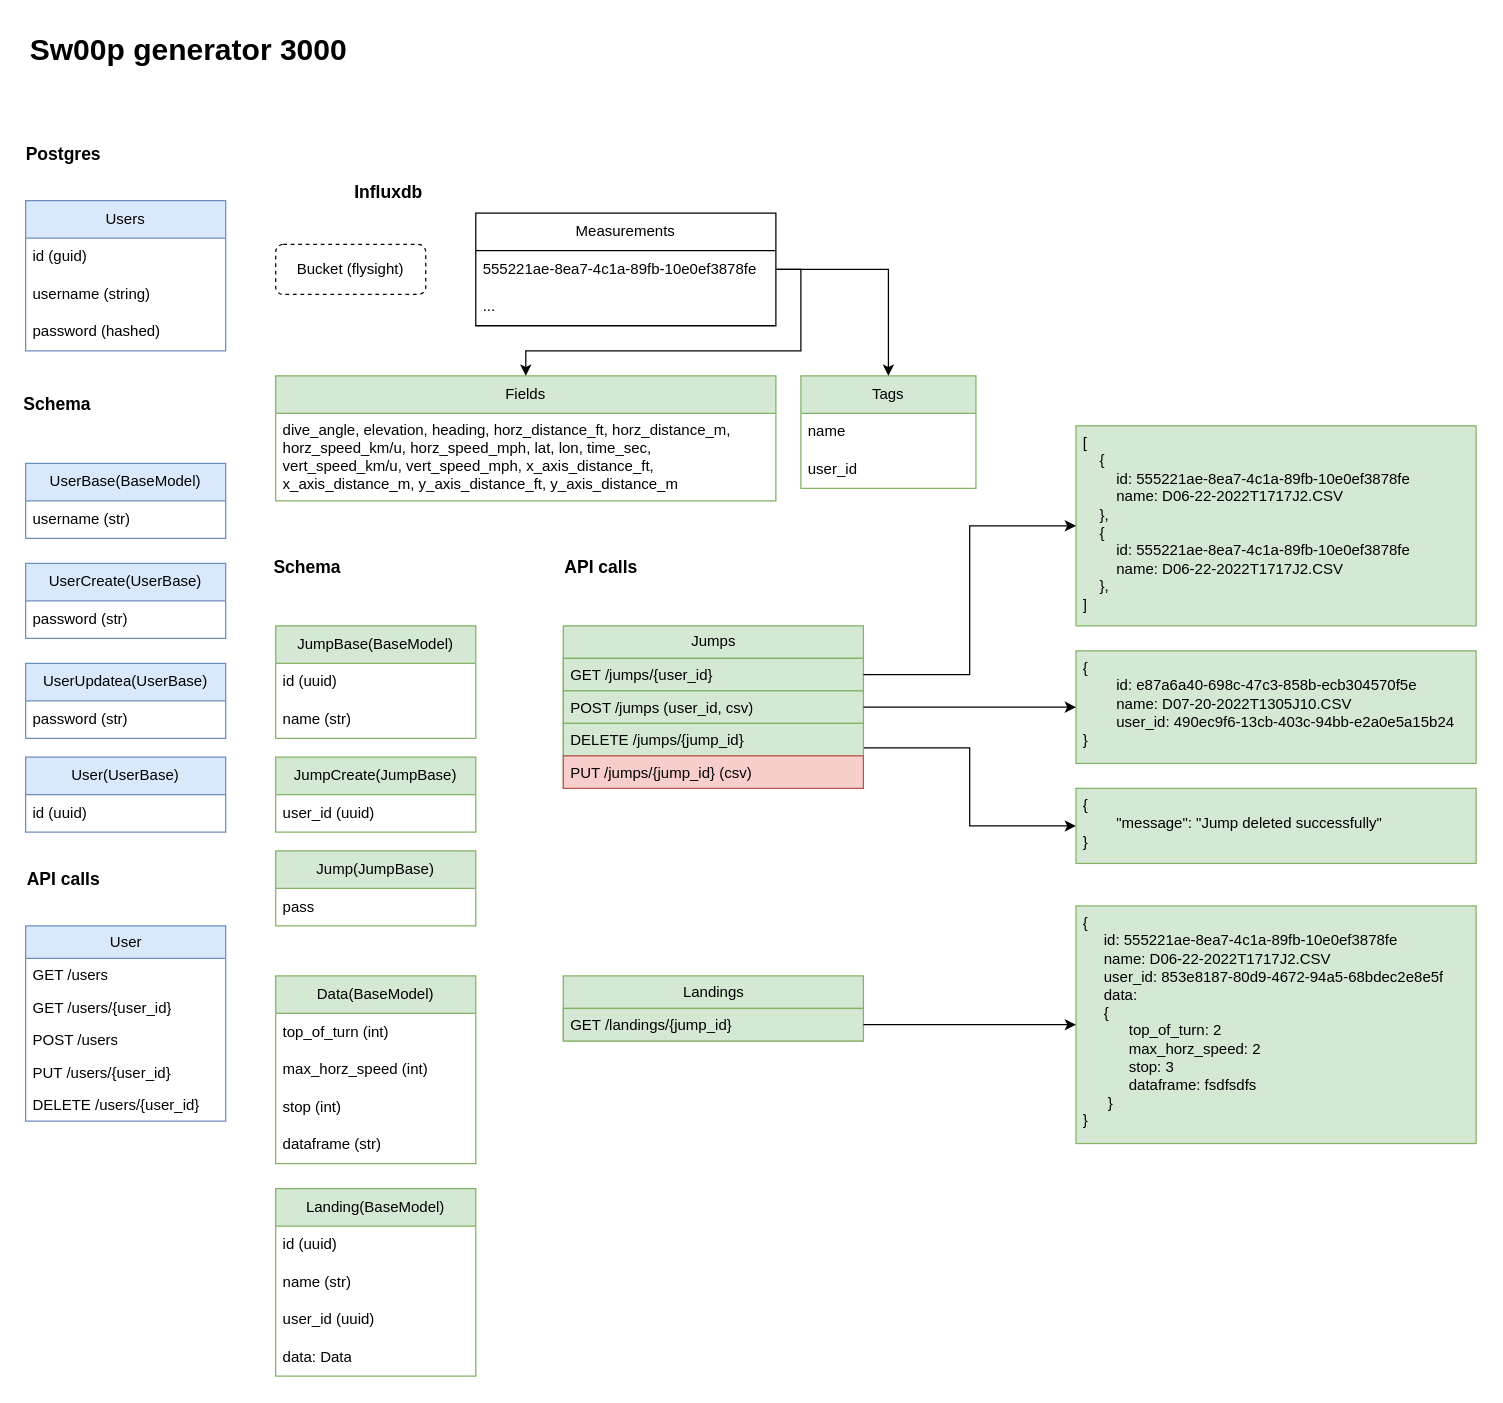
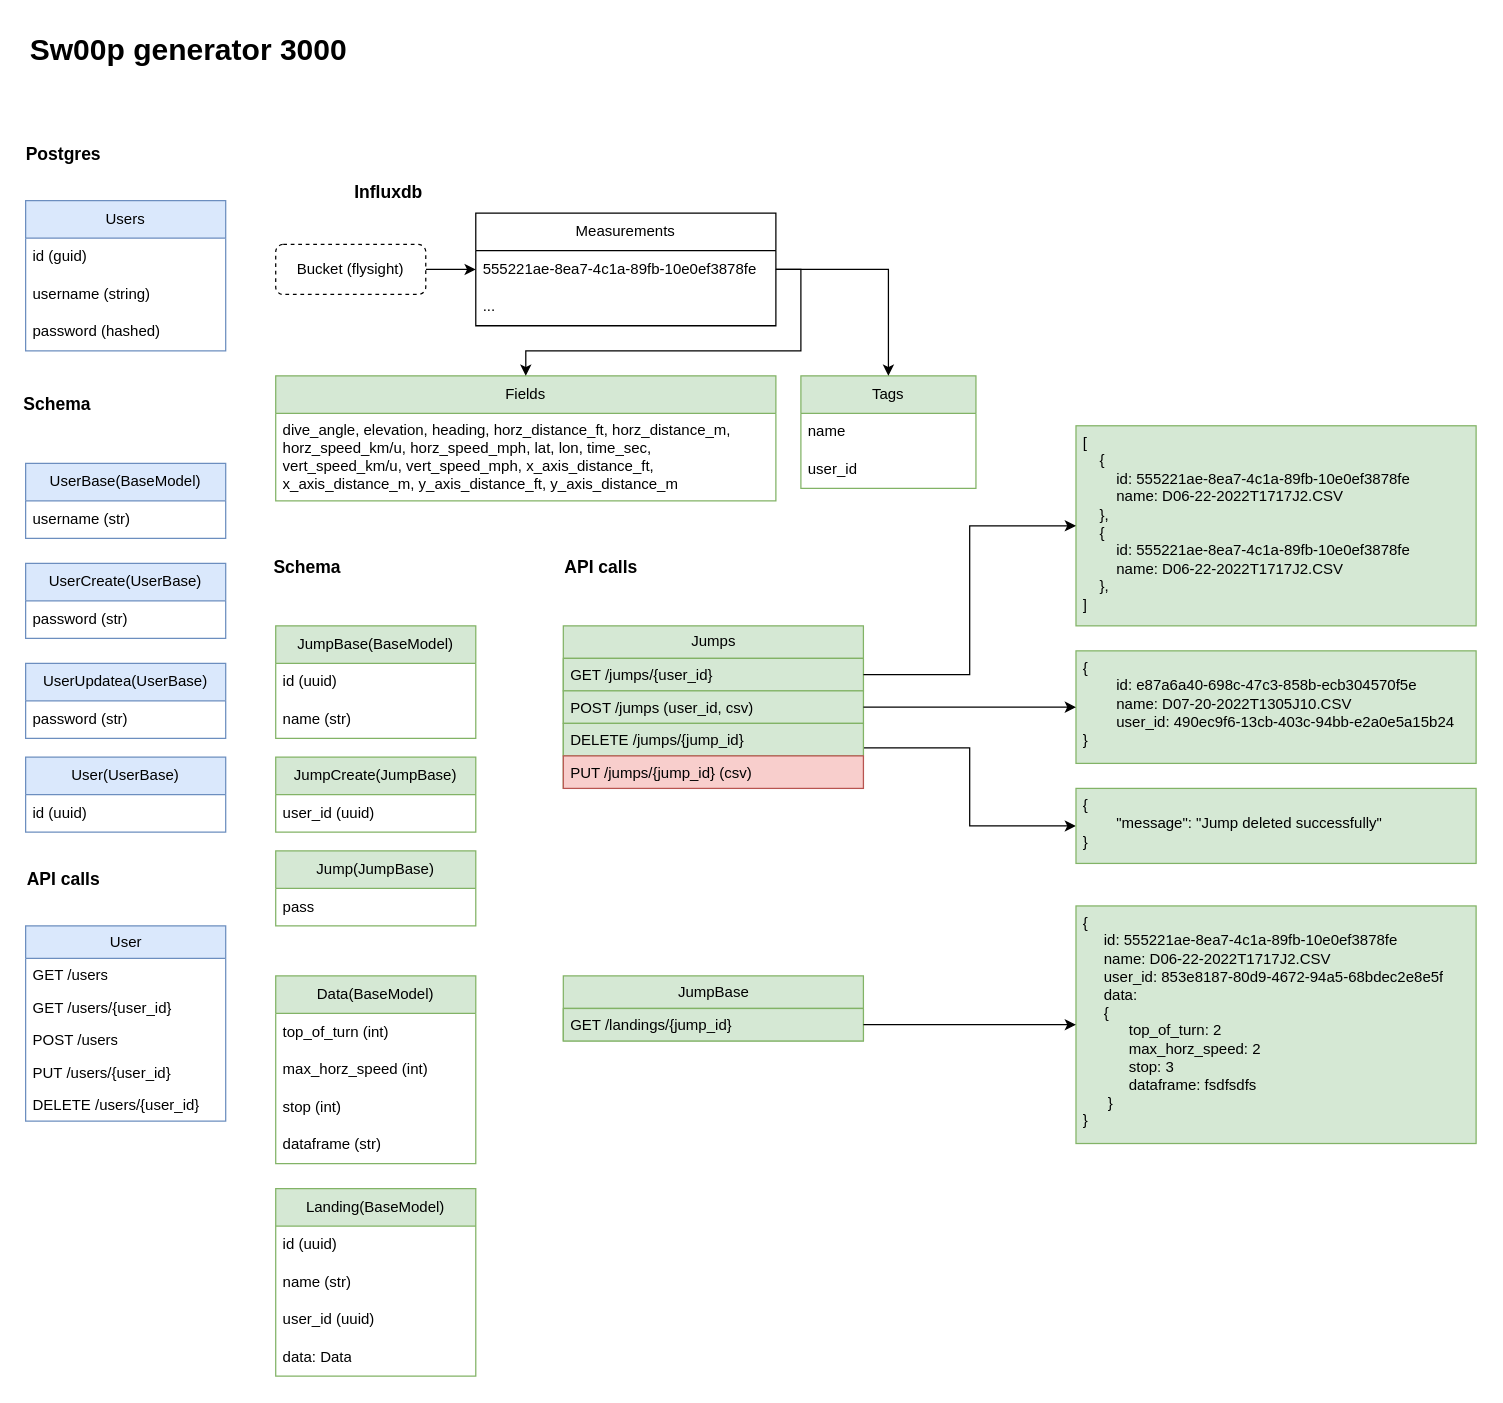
edge "Bucket (flysight)" -> "555221ae-8ea7-4c1a-89fb-10e0ef3878fe": added
node "Landings": label "Landings" -> "JumpBase"
